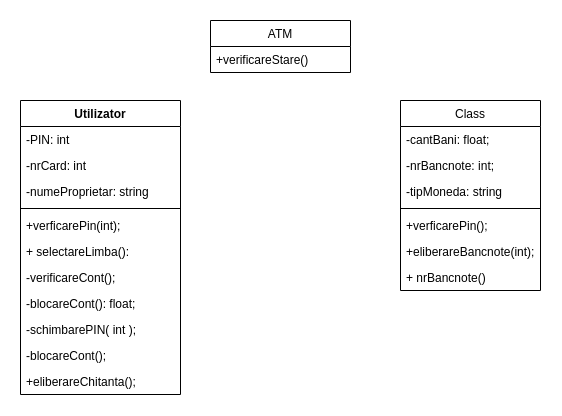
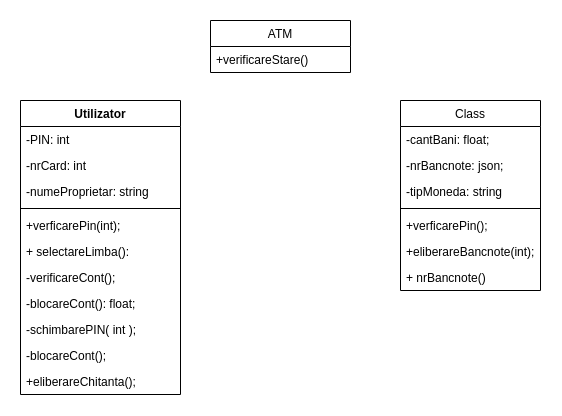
node "-nrBancnote: int;": label "-nrBancnote: int;" -> "-nrBancnote: json;"
